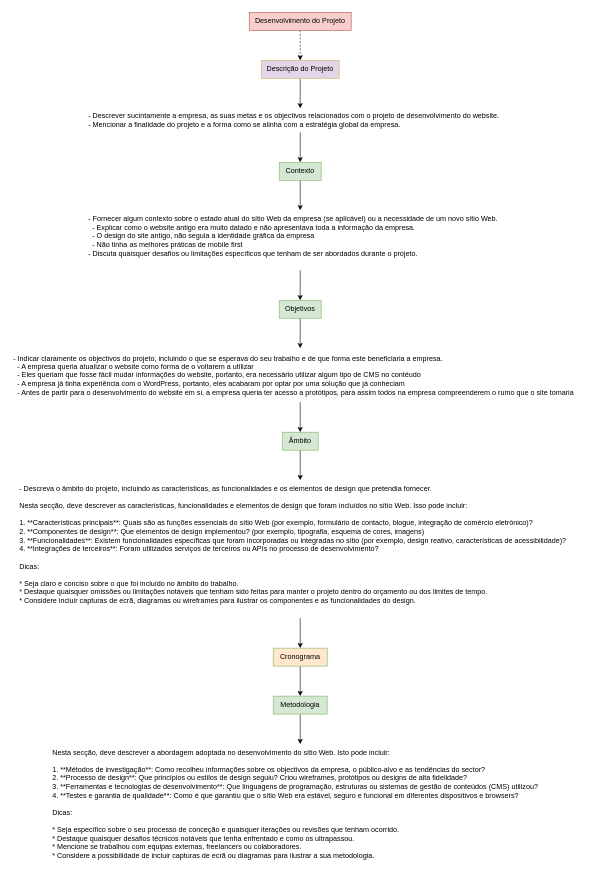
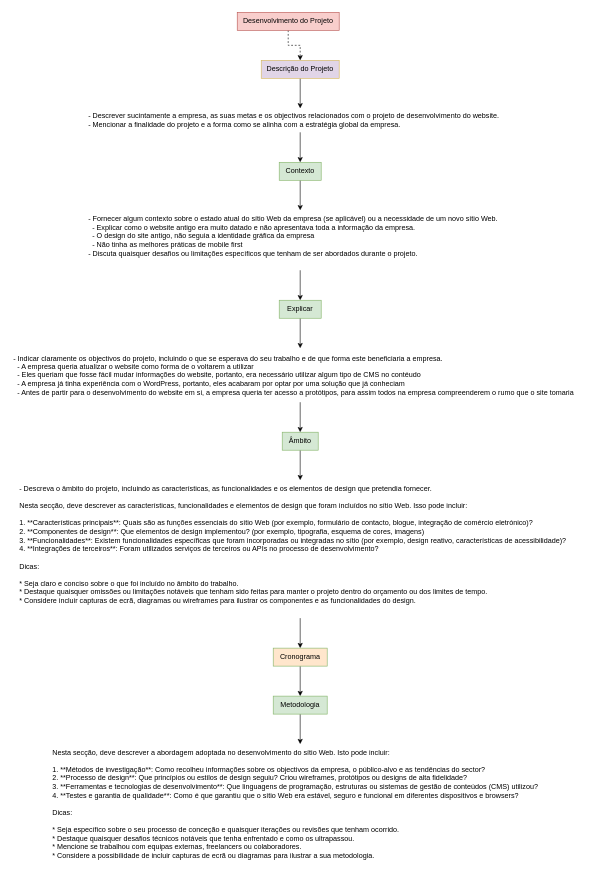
node "Desenvolvimento do Projeto": moved (300, 21) -> (288, 21)
node "Objetivos": label "Objetivos" -> "Explicar"
